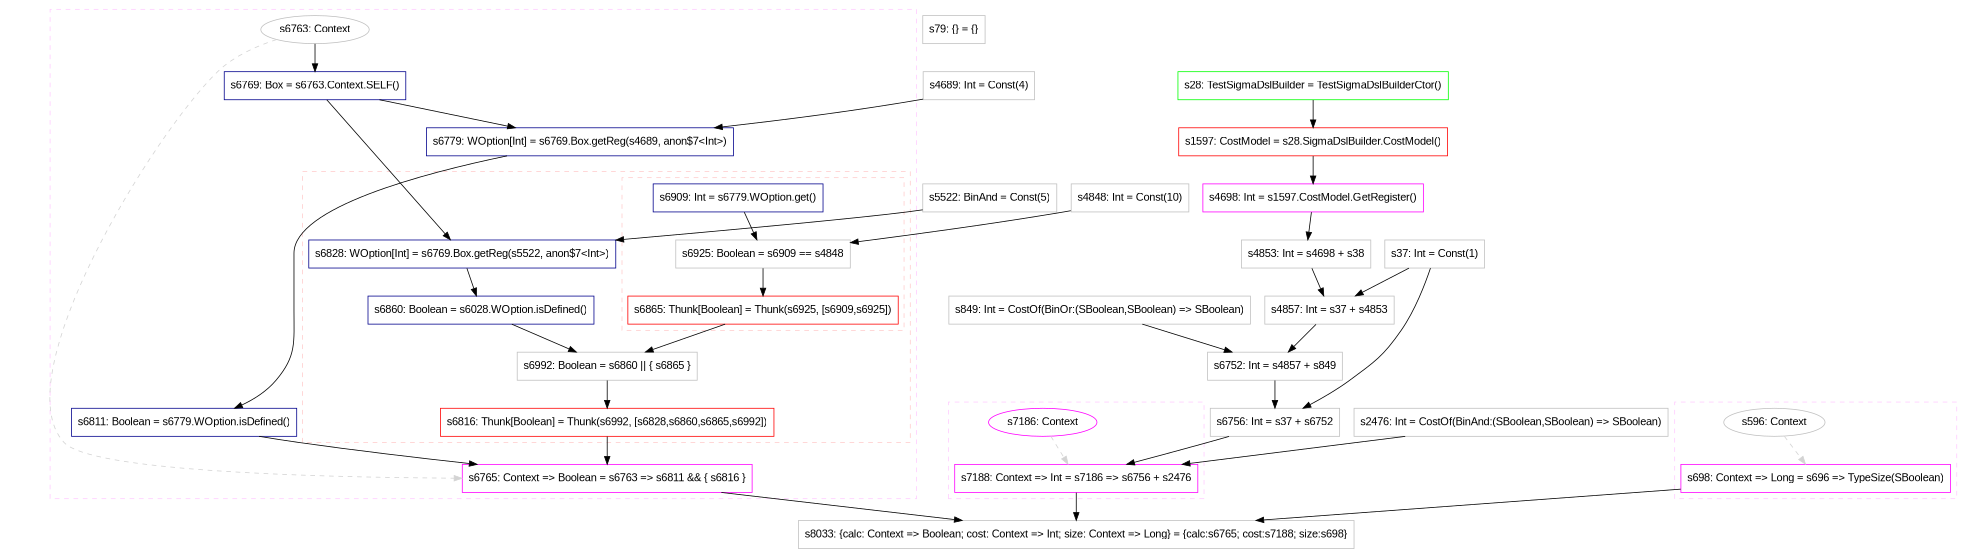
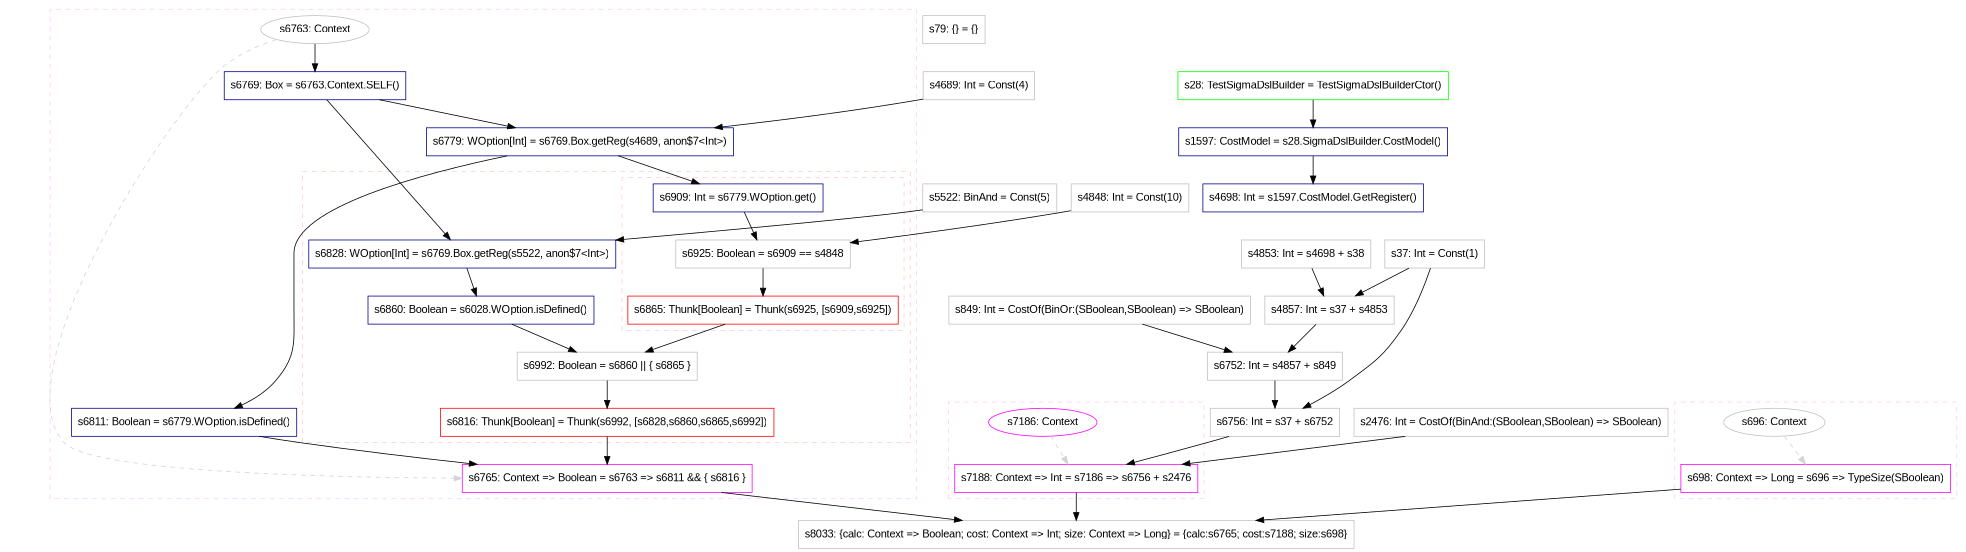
node "s1597: CostModel = s28.SigmaDslBuilder.CostModel()": color red -> darkblue
edge "s6779: WOption[Int] = s6769.Box.getReg(s4689, anon$7<Int>)" -> "s6909: Int = s6779.WOption.get()": added
node "s4698: Int = s1597.CostModel.GetRegister()": color magenta -> darkblue
edge "s4698: Int = s1597.CostModel.GetRegister()" -> "s4853: Int = s4698 + s38": removed
node "s596: Context": label "s596: Context" -> "s696: Context"
